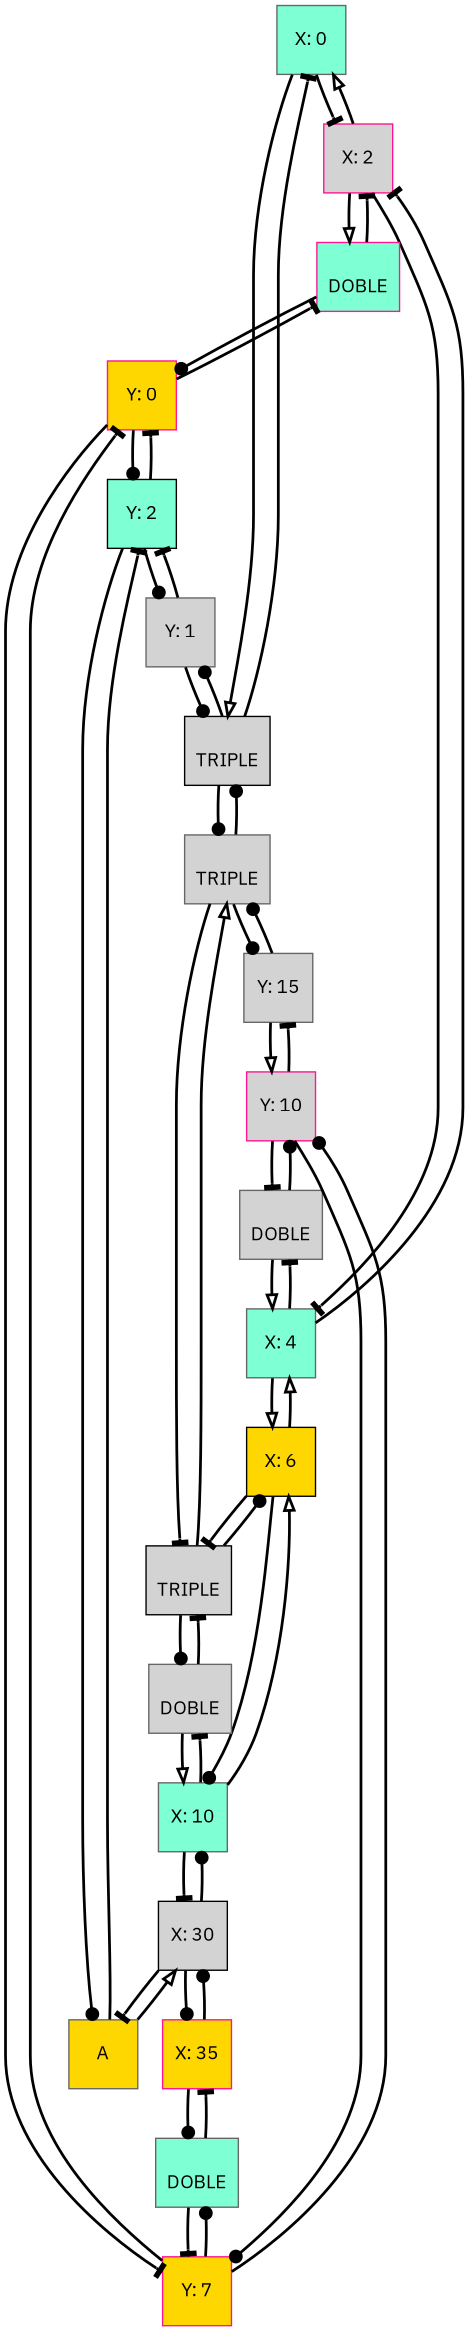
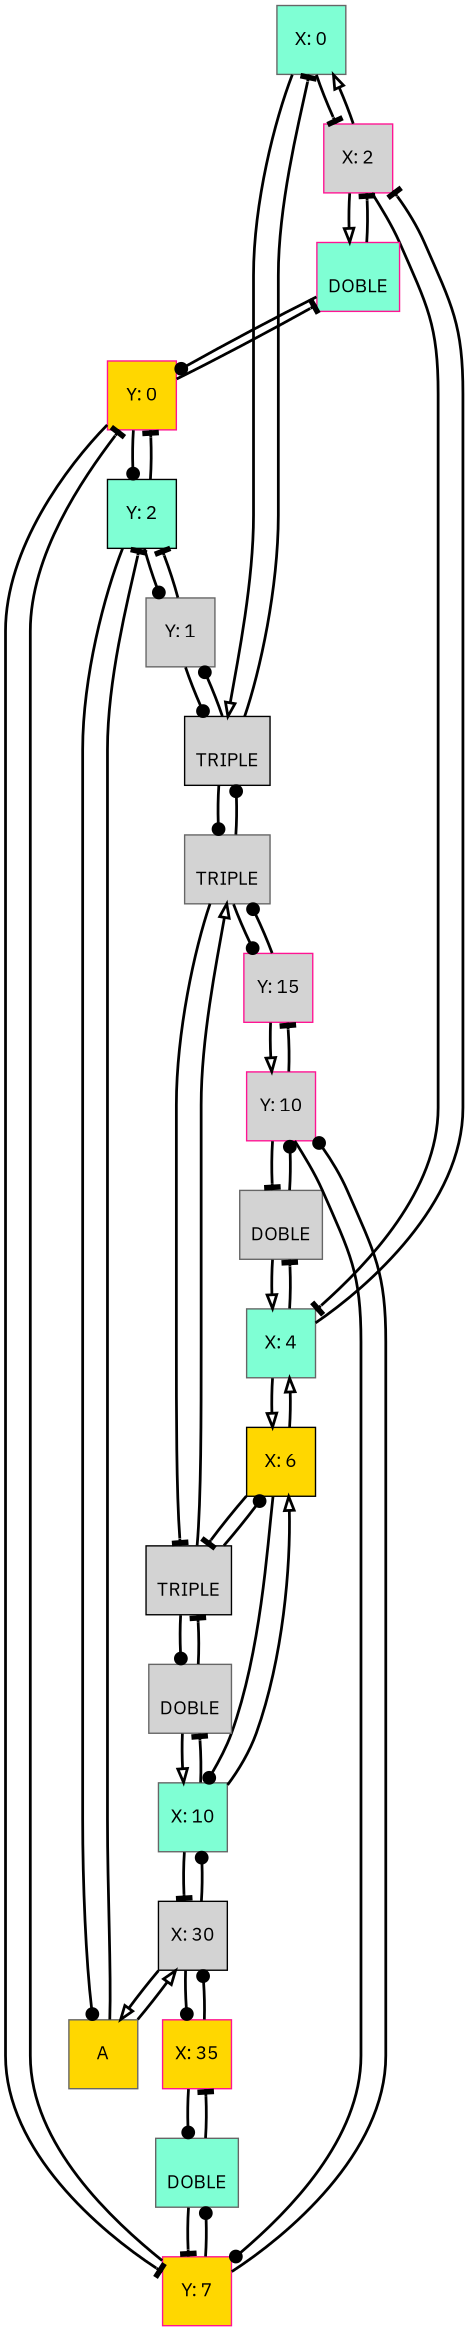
node "Y: 15": color gray40 -> deeppink
edge "X: 30" -> "A": arrowhead tee -> onormal
